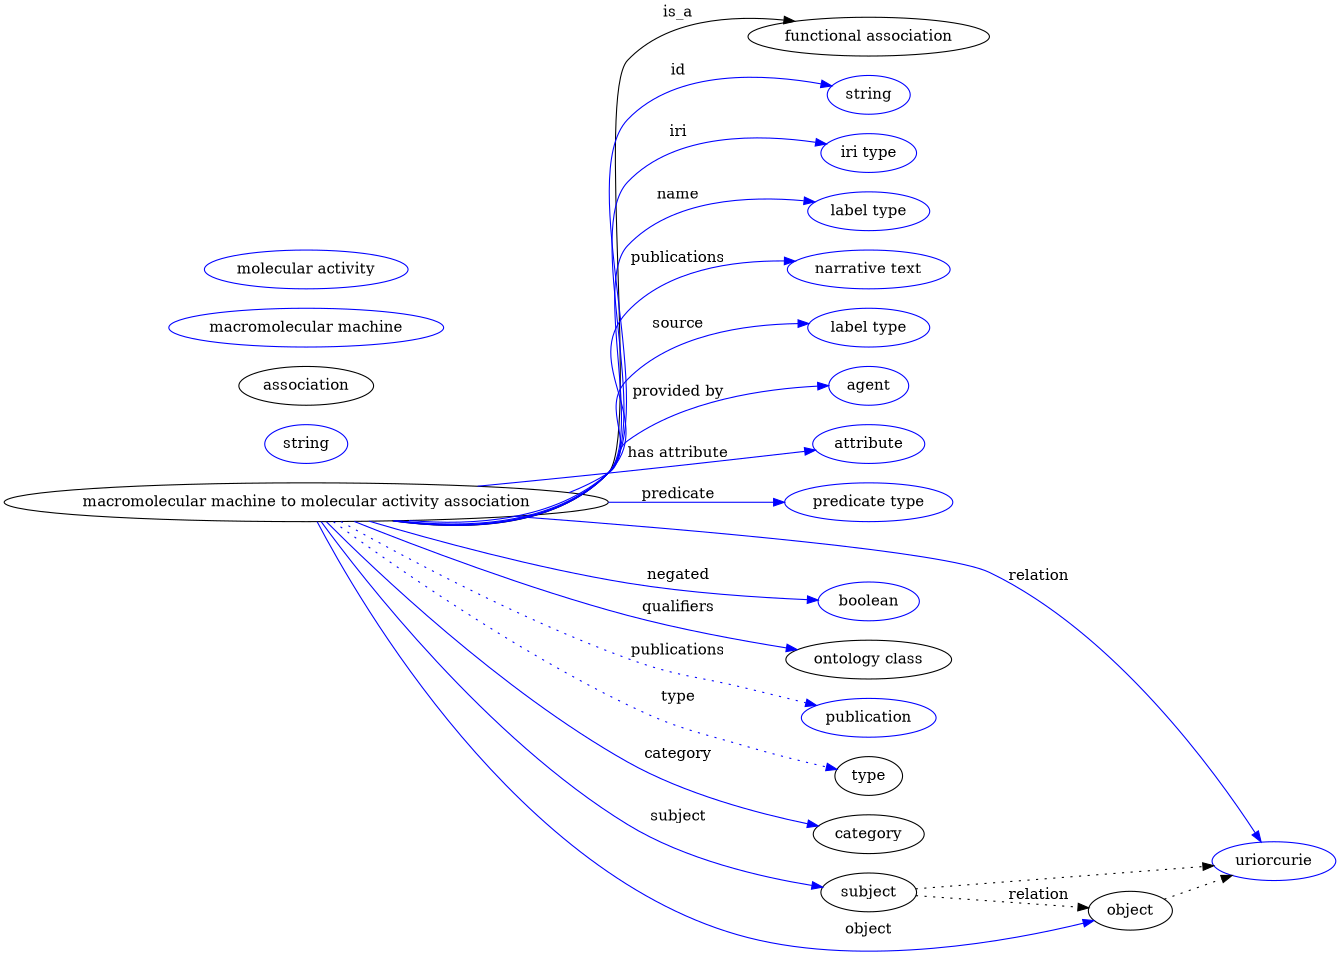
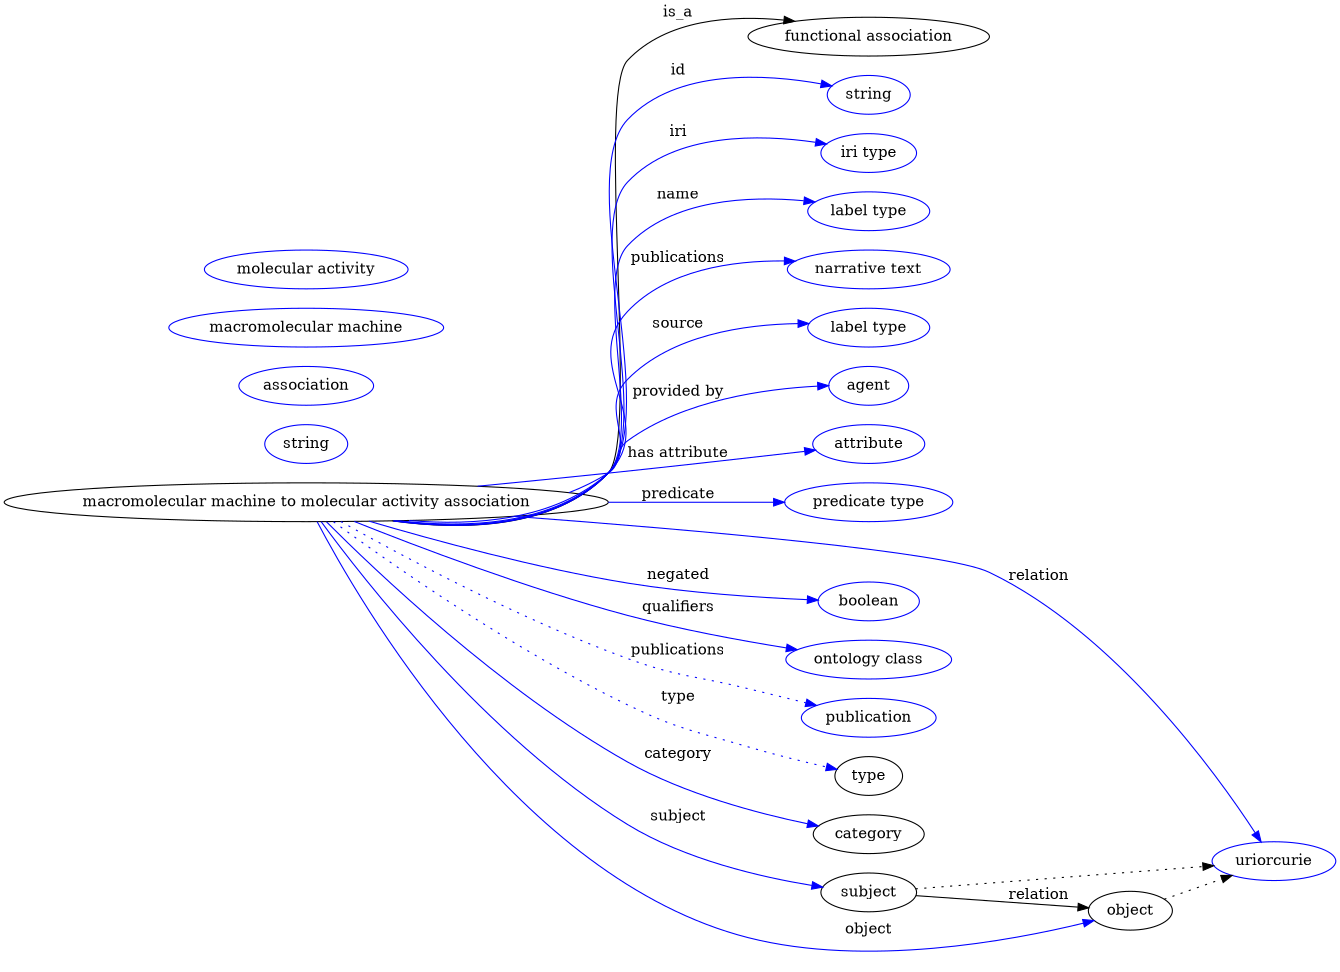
node "association": color black -> blue
node "ontology class": color black -> blue
edge "subject" -> "object": style dotted -> solid
